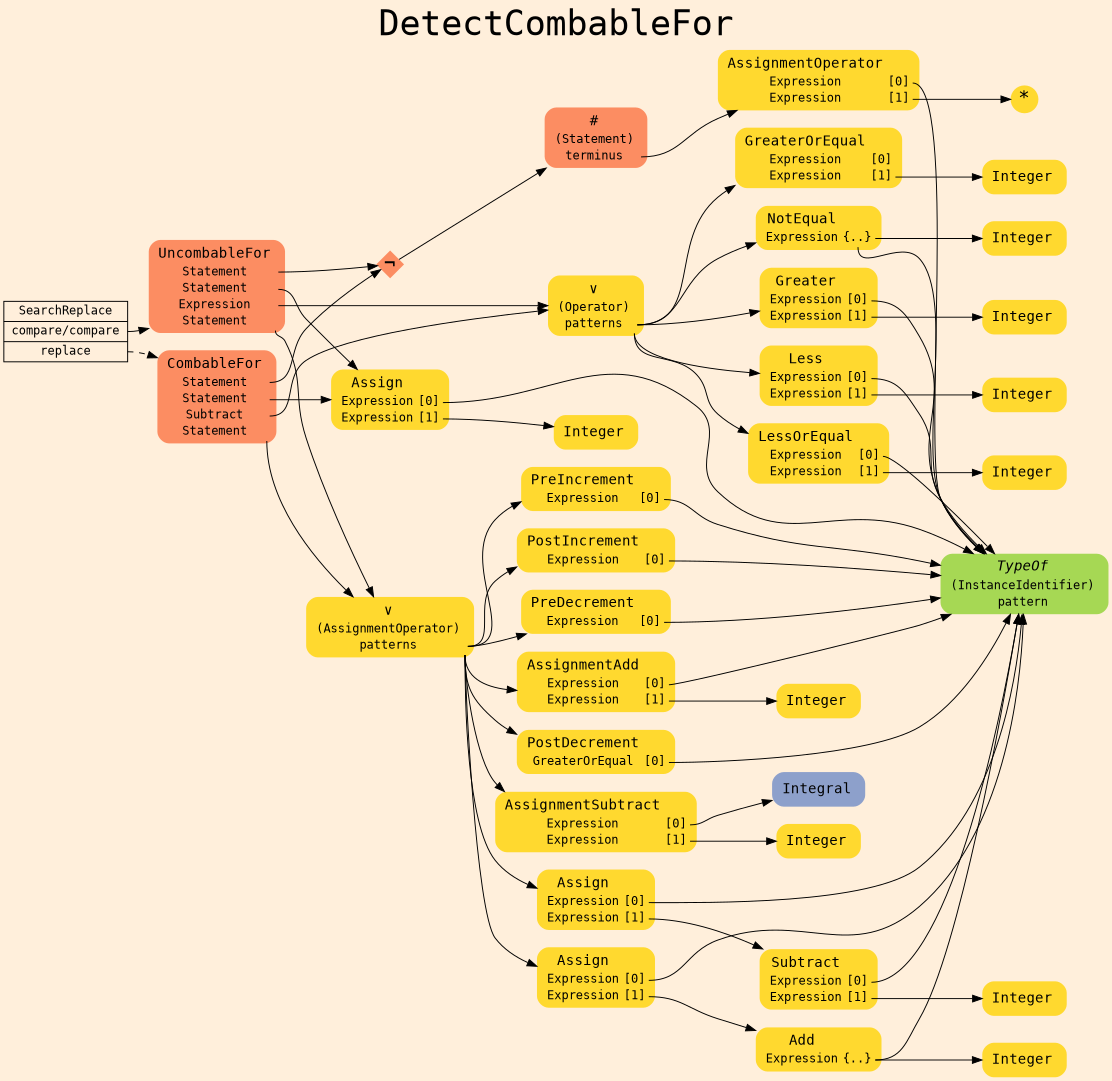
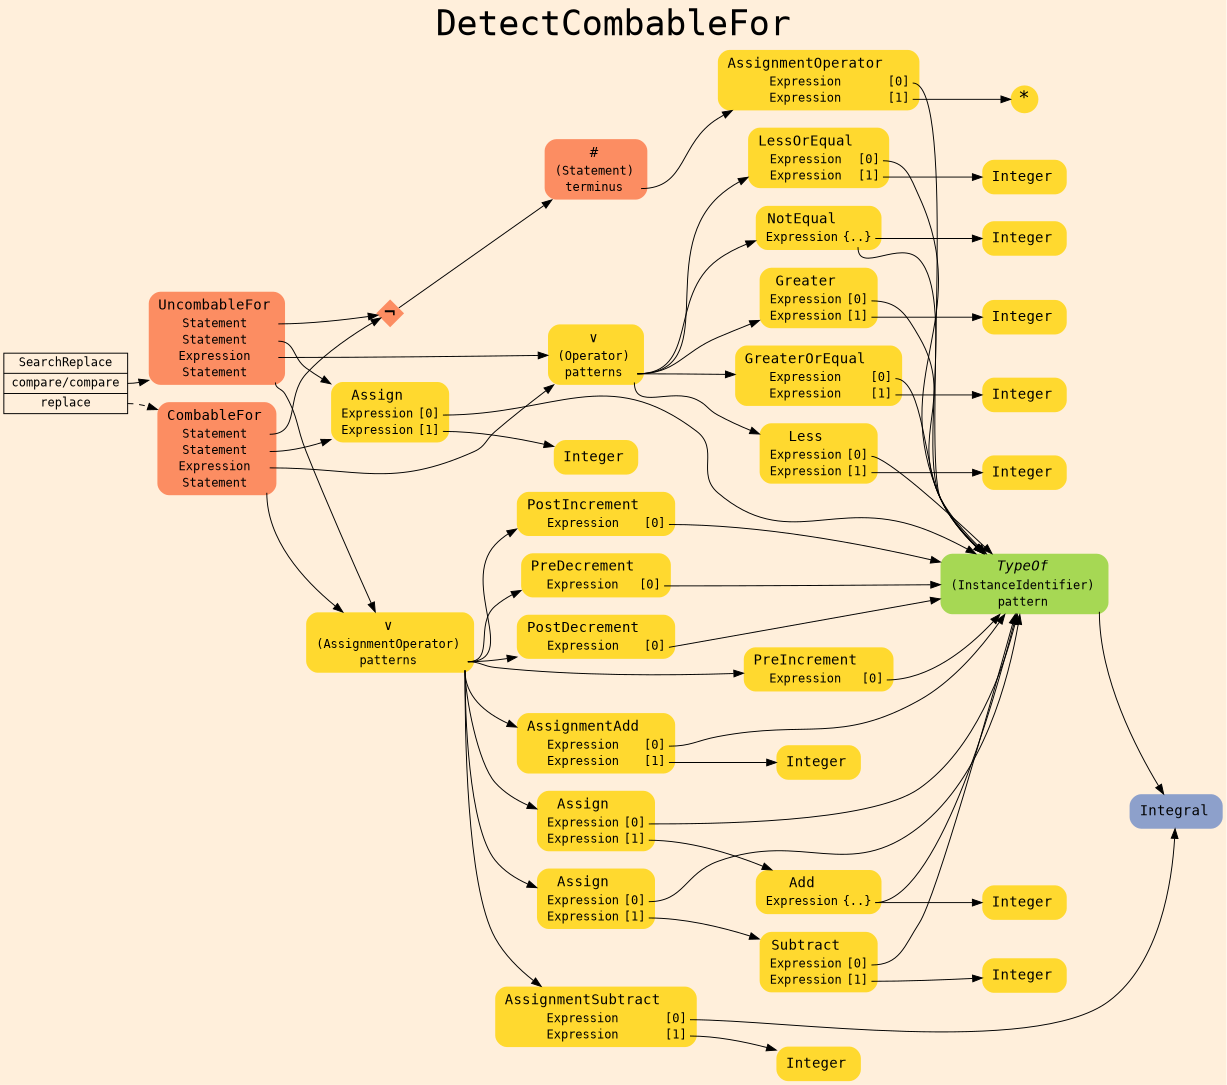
node "CombableFor": text "Subtract" -> "Expression"
edge "GreaterOrEqual" -> "TypeOf": added
edge "TypeOf" -> "Integral": added
node "PostDecrement": text "GreaterOrEqual" -> "Expression"
